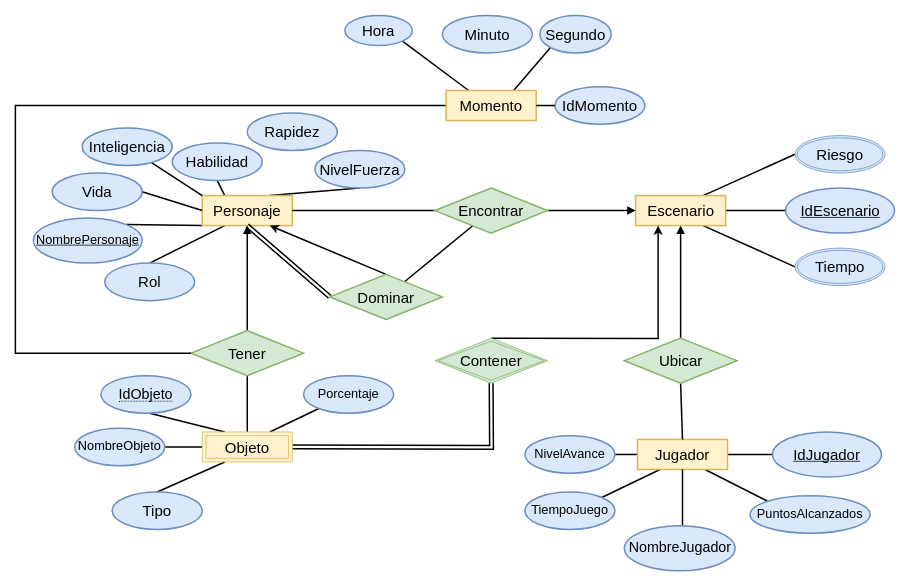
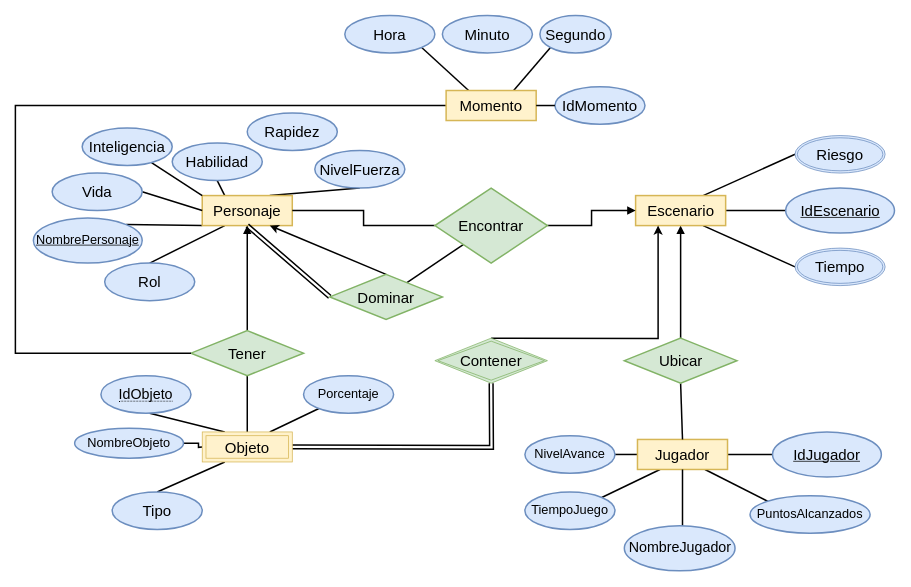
node "Hora": size 68x30 -> 90x38
node "Encontrar": size 113x45 -> 113x75
node "NombreObjeto": size 90x38 -> 109x30
